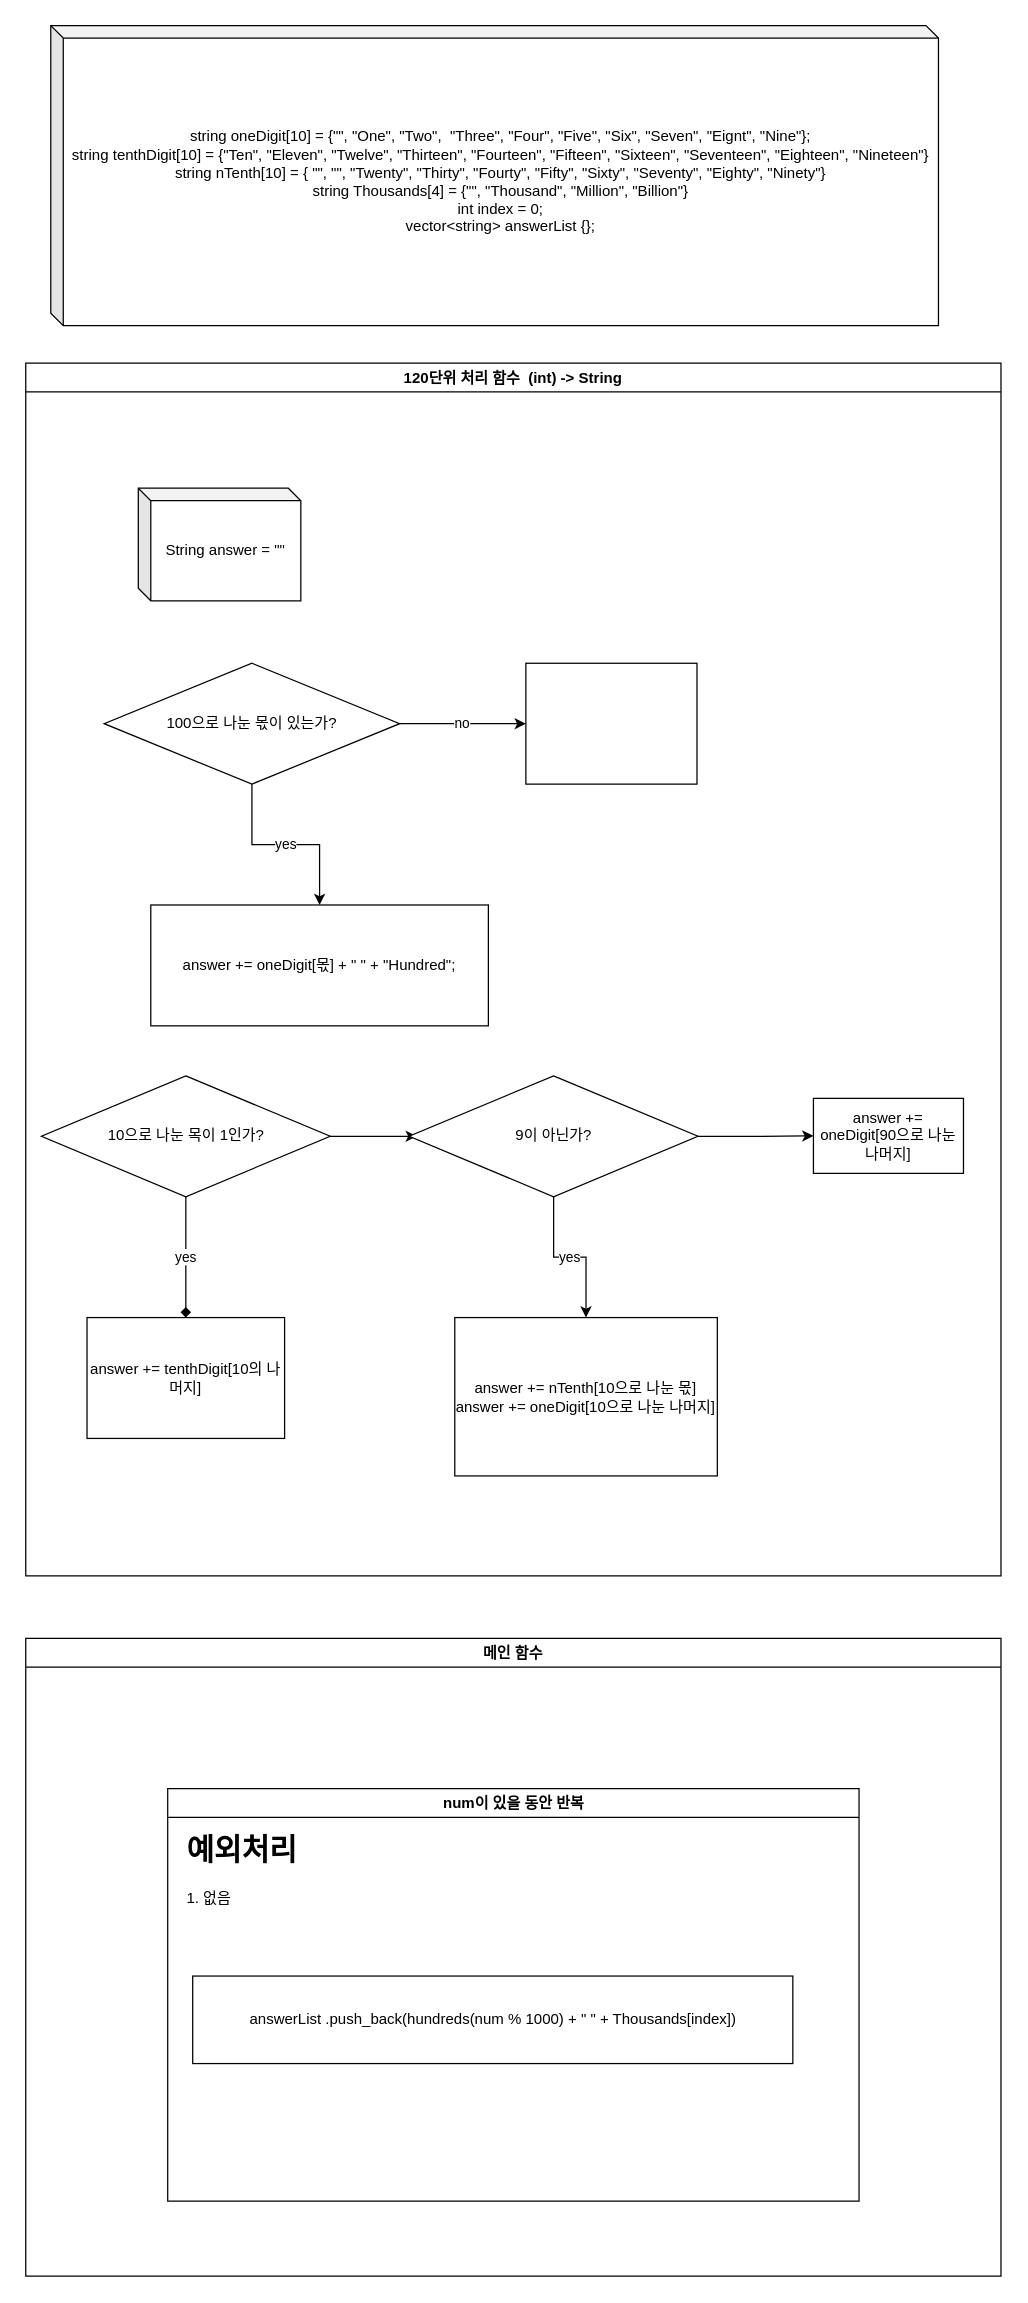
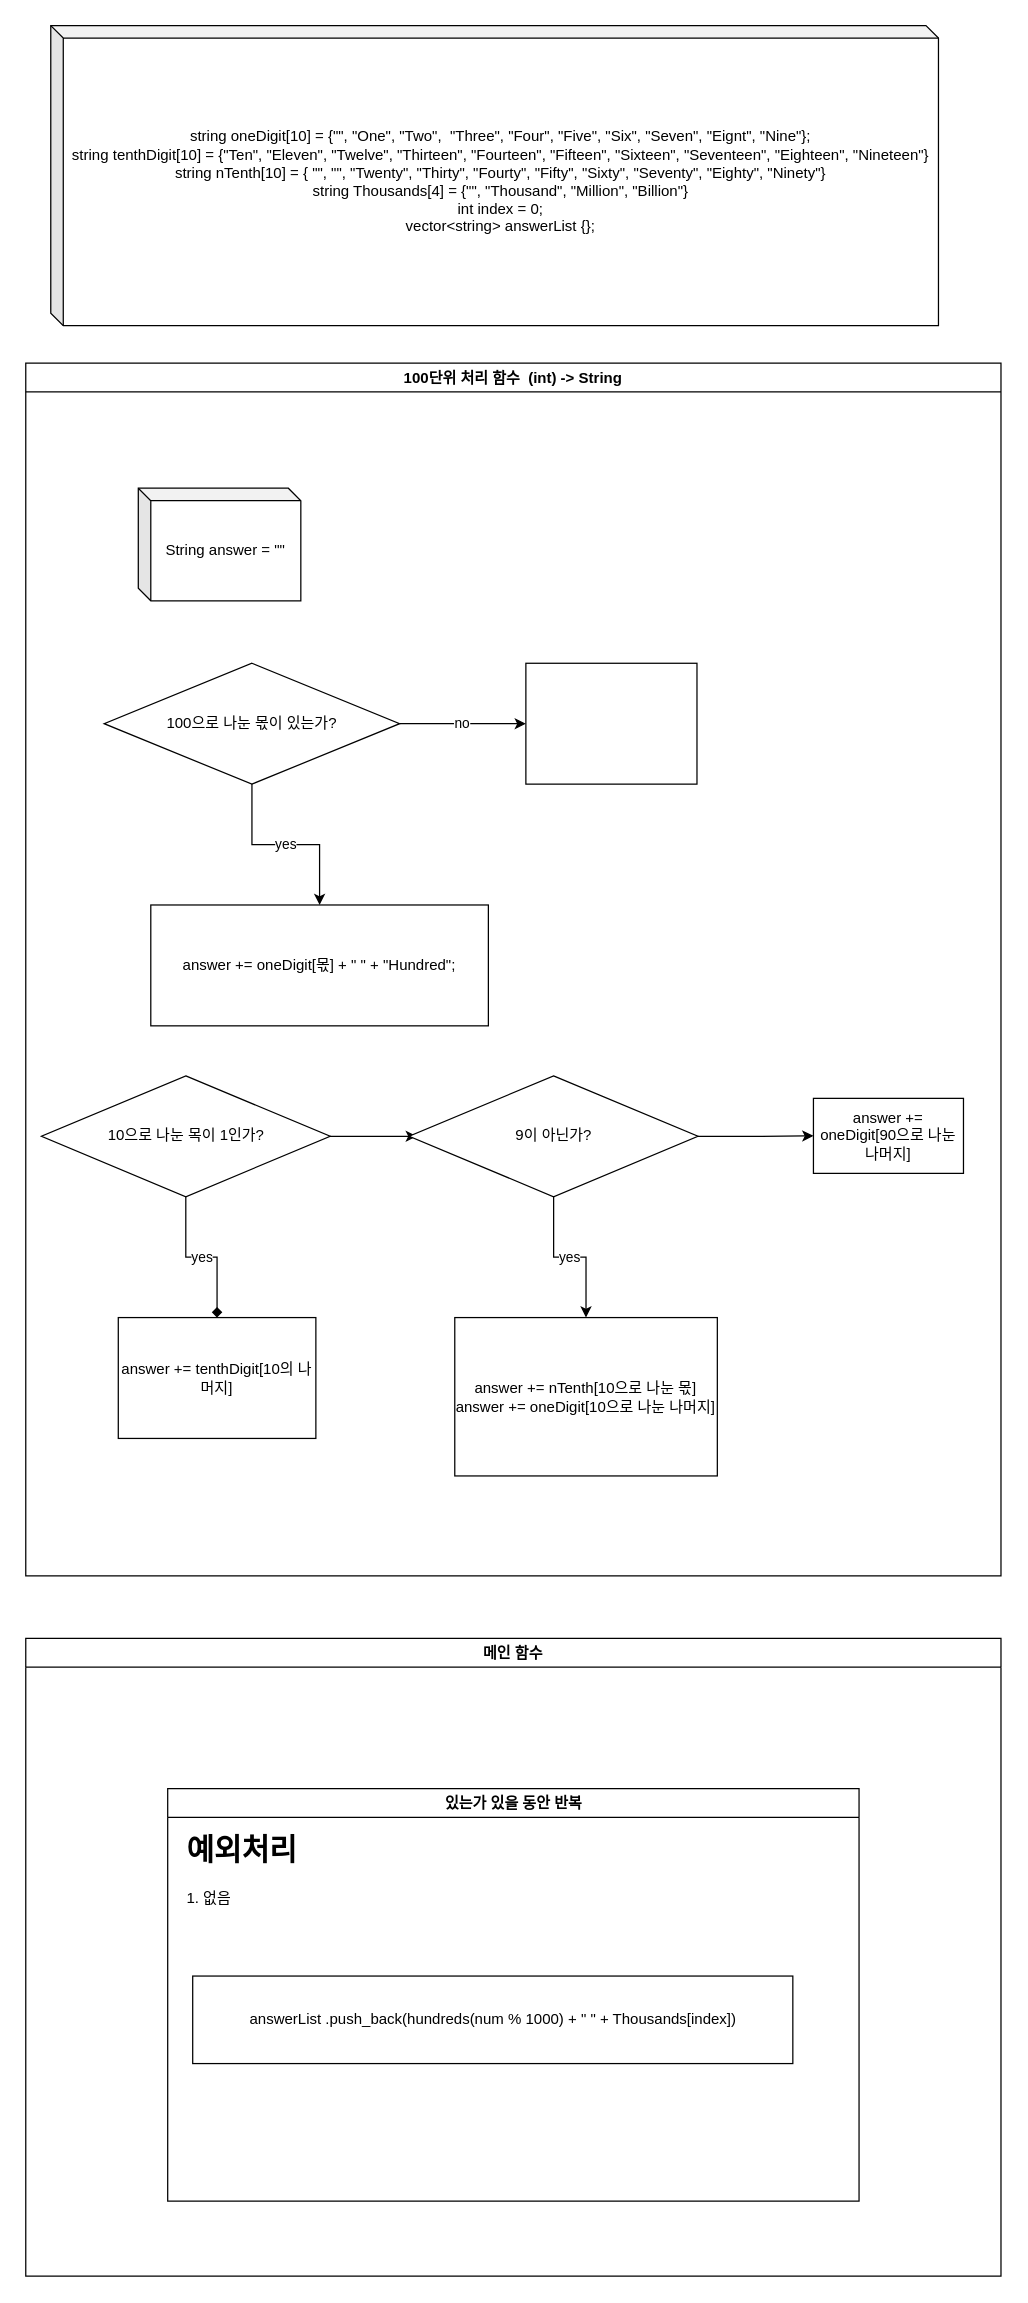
node "120단위 처리 함수 (int) -> String": label "120단위 처리 함수 (int) -> String" -> "100단위 처리 함수 (int) -> String"
node "answer += tenthDigit[10의 나머지]": moved (186, 1378) -> (217, 1378)
node "num이 있을 동안 반복": label "num이 있을 동안 반복" -> "있는가 있을 동안 반복"
